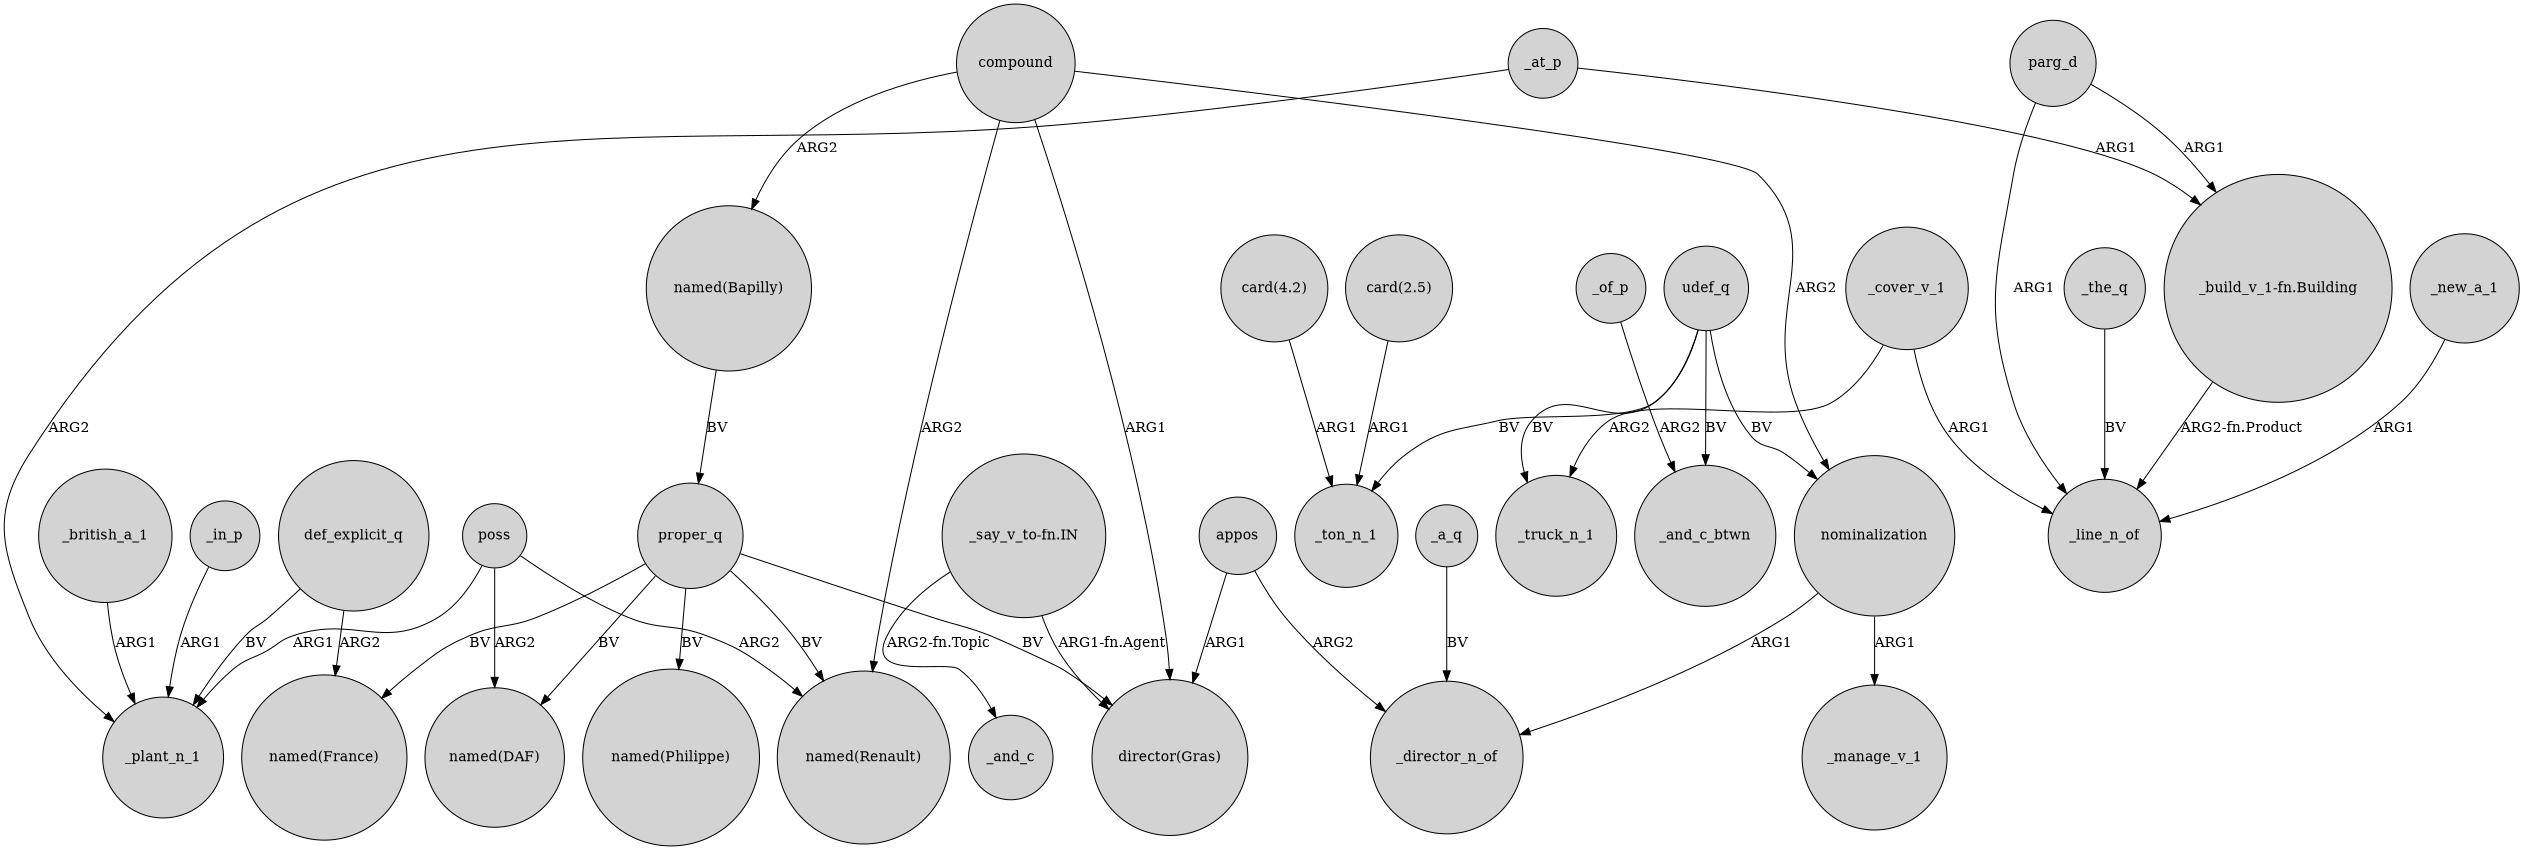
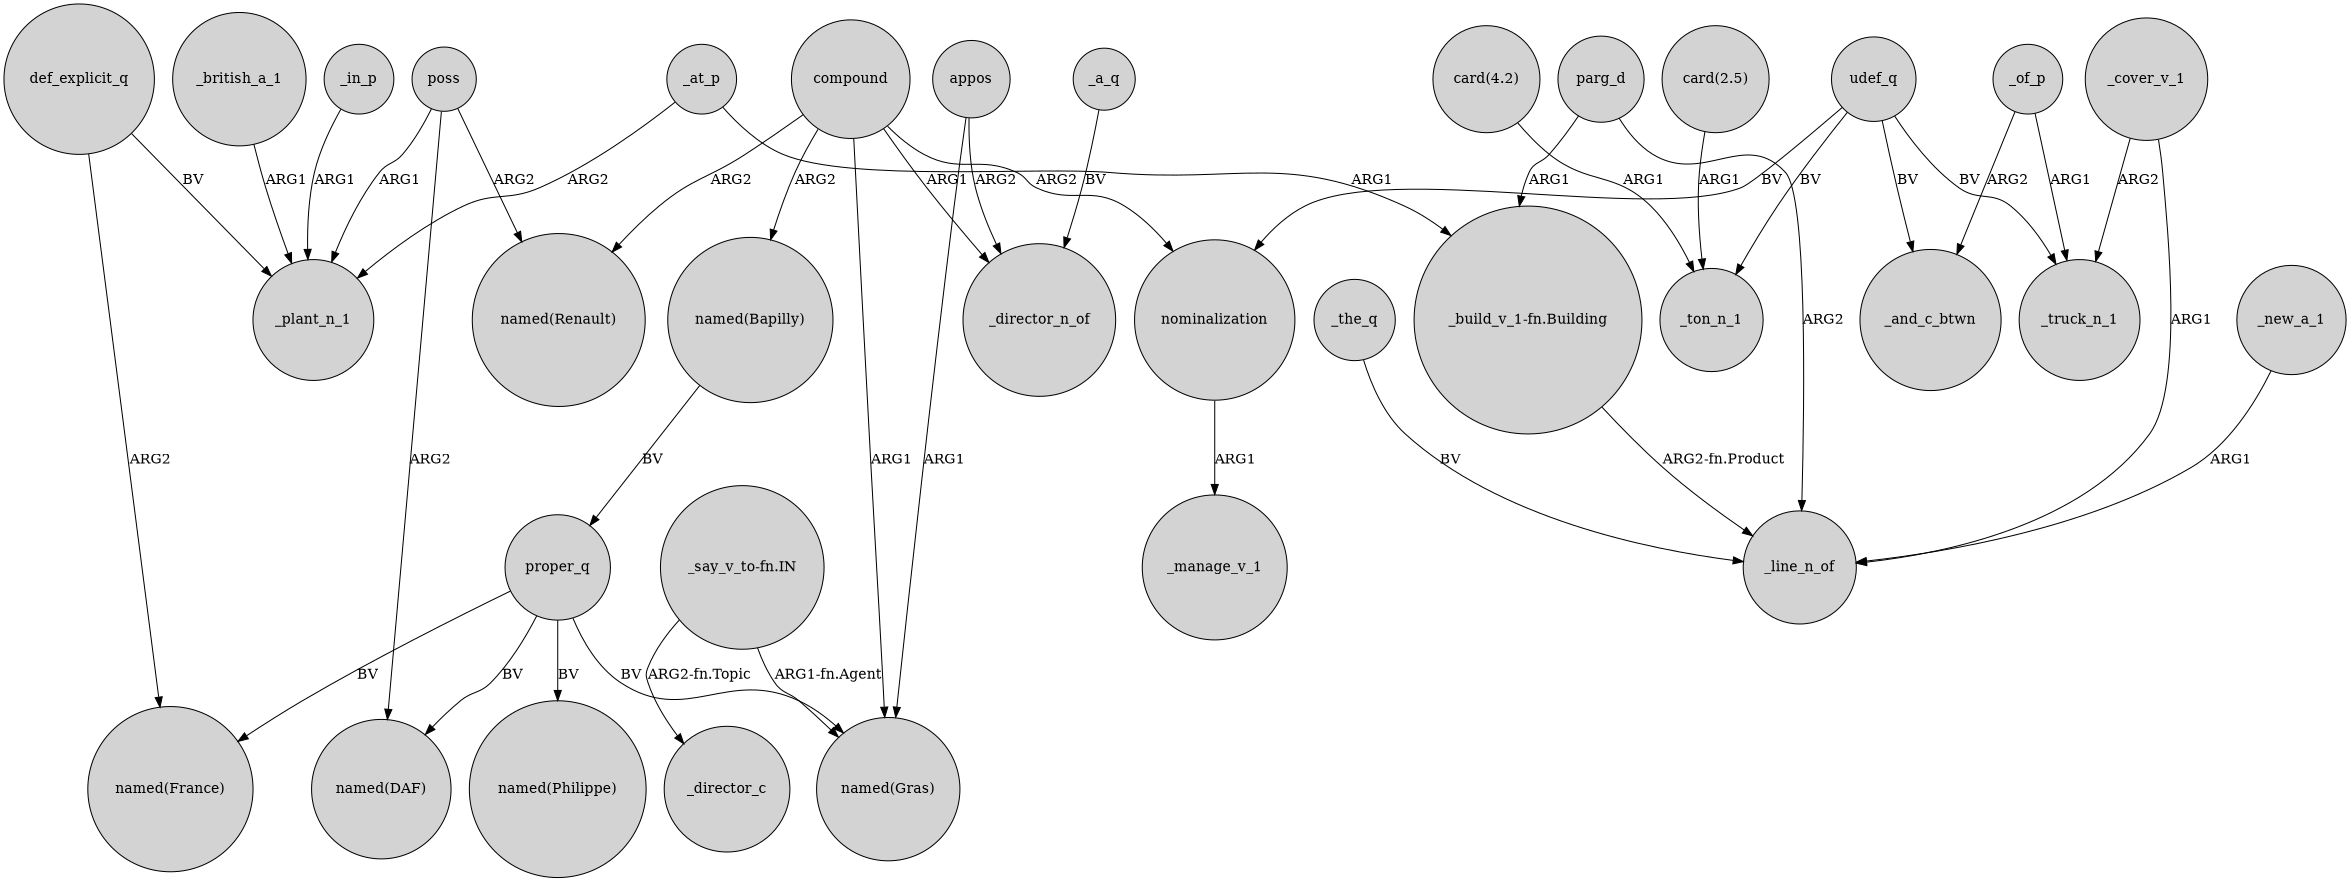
edge "_of_p" -> "_truck_n_1": added, label "ARG1"
edge "parg_d" -> "_line_n_of": label "ARG1" -> "ARG2"
edge "proper_q" -> "named(Renault)": removed, label "BV"
edge "nominalization" -> "_director_n_of": now "compound" -> "_director_n_of"
node "_and_c": label "_and_c" -> "_director_c"
node "director(Gras)": label "director(Gras)" -> "named(Gras)"
